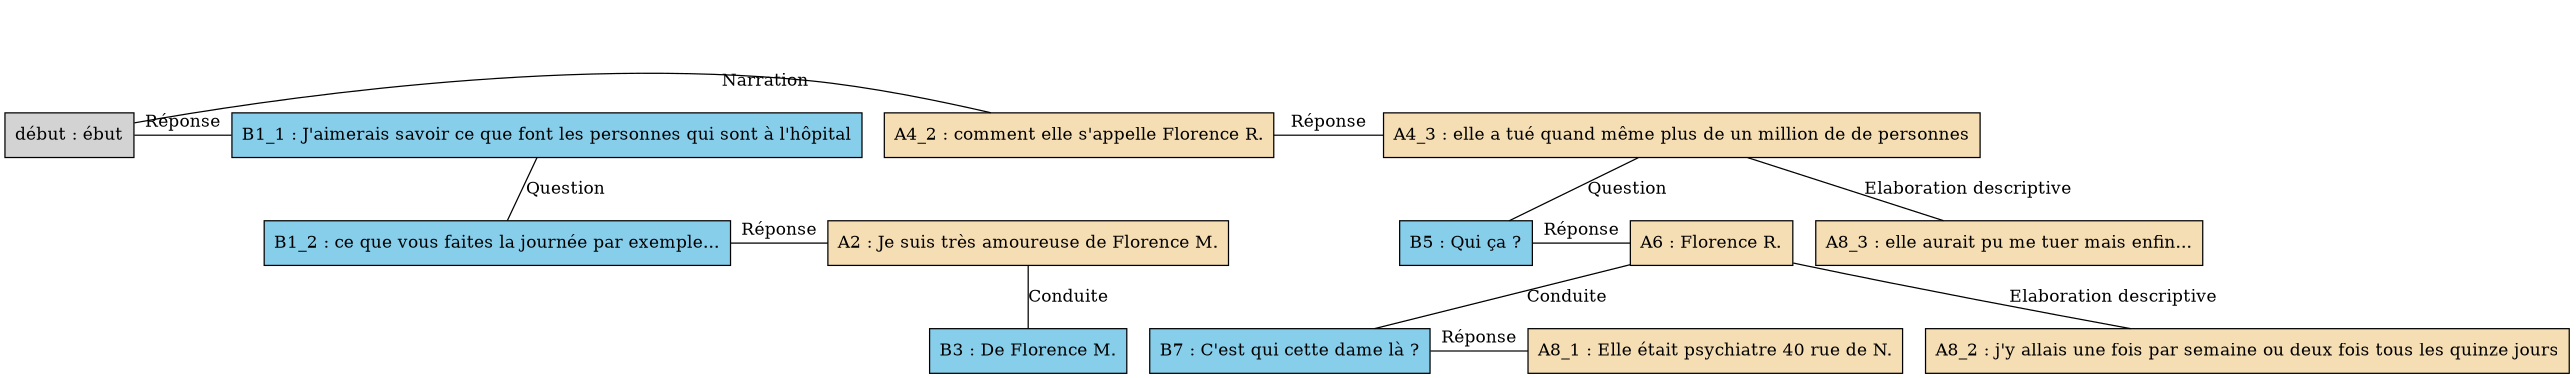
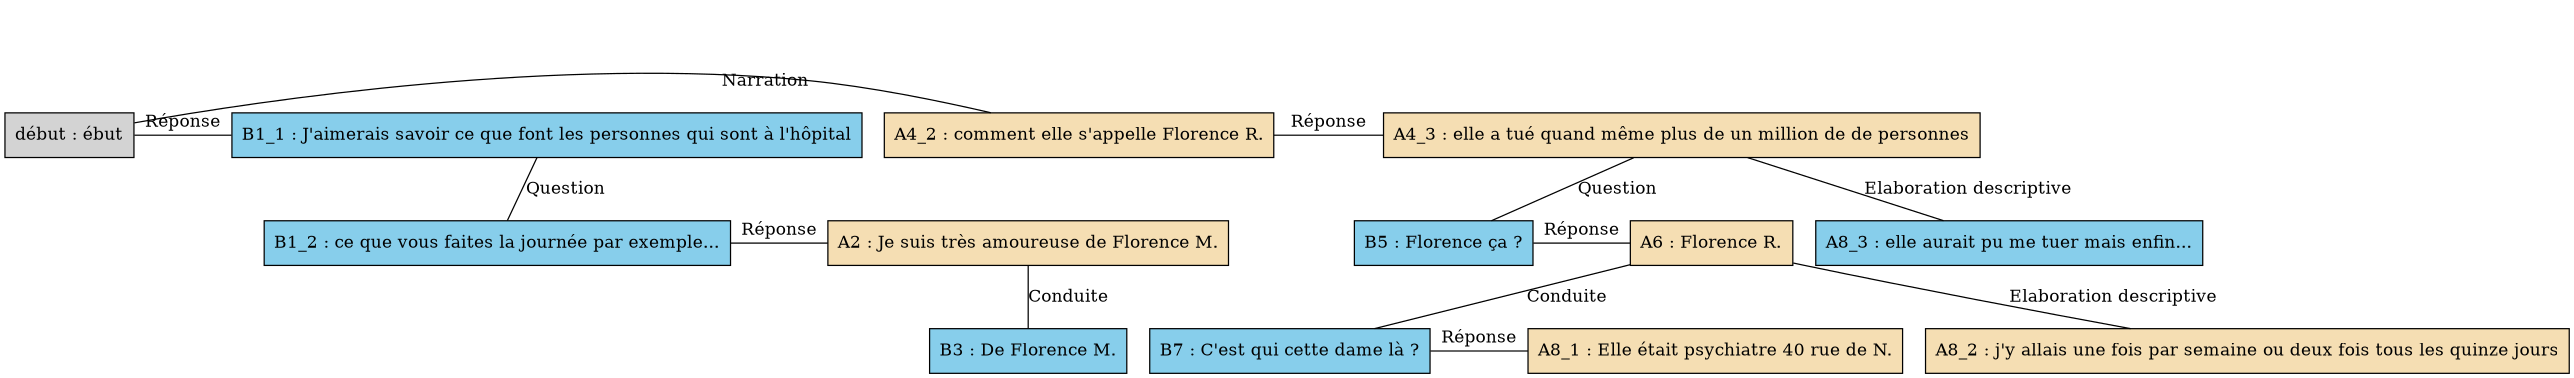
node "B5 : Qui ça ?": label "B5 : Qui ça ?" -> "B5 : Florence ça ?"
node "A8_3 : elle aurait pu me tuer mais enfin...": fillcolor wheat -> skyblue
